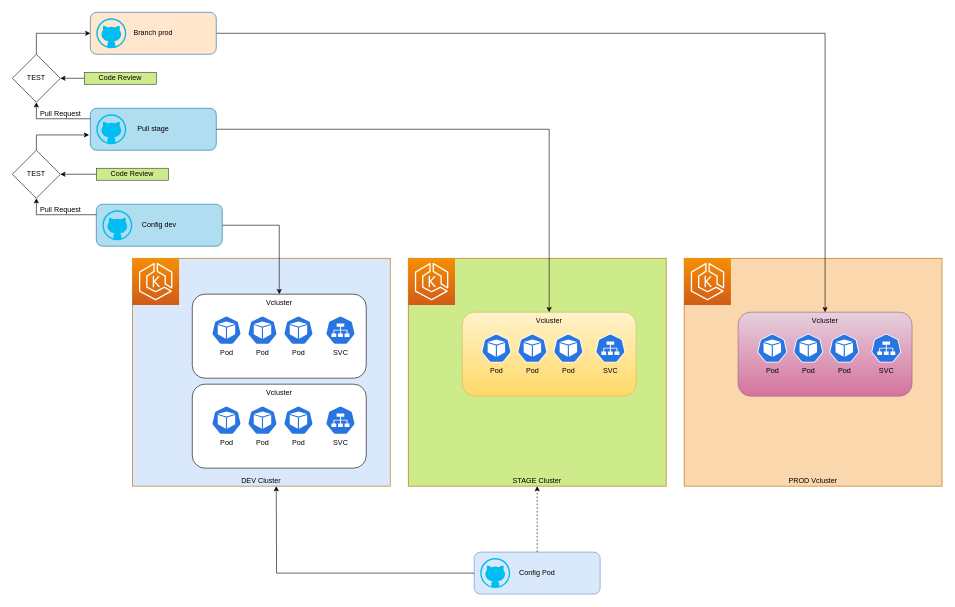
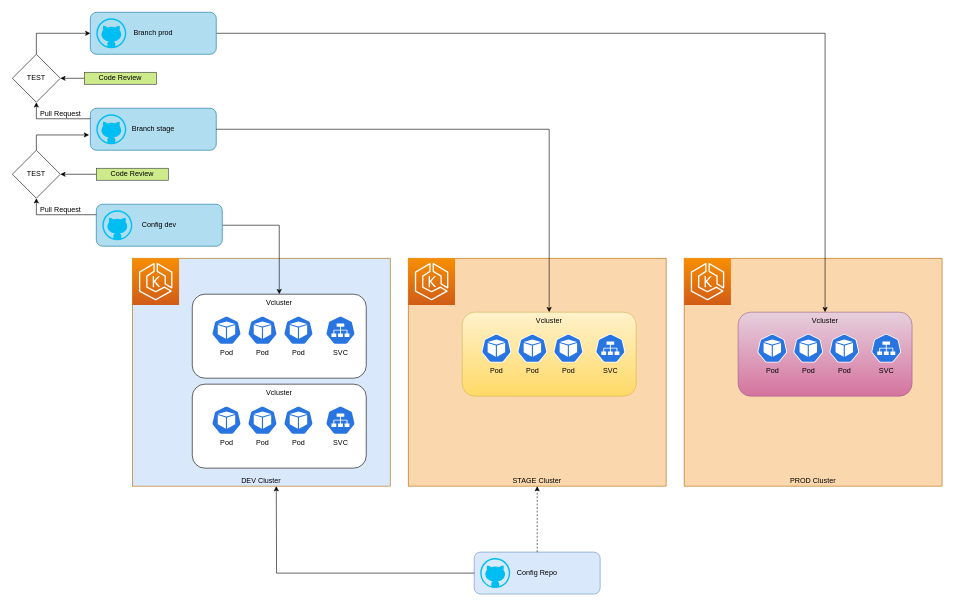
node "Branch prod": fillcolor #ffe6cc -> #b1ddf0
node "Pull stage": label "Pull stage" -> "Branch stage"
node "STAGE Cluster": fillcolor #cdeb8b -> #fad7ac
node "PROD Vcluster": label "PROD Vcluster" -> "PROD Cluster"
node "Config Pod": label "Config Pod" -> "Config Repo"
